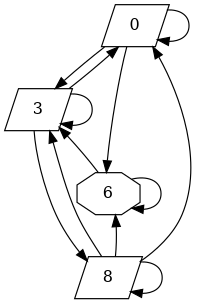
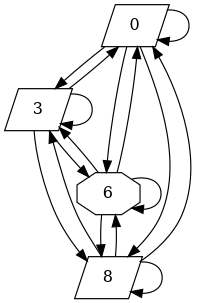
edge "6" -> "0": added
edge "3" -> "6": added
edge "0" -> "8": added
edge "6" -> "8": added
